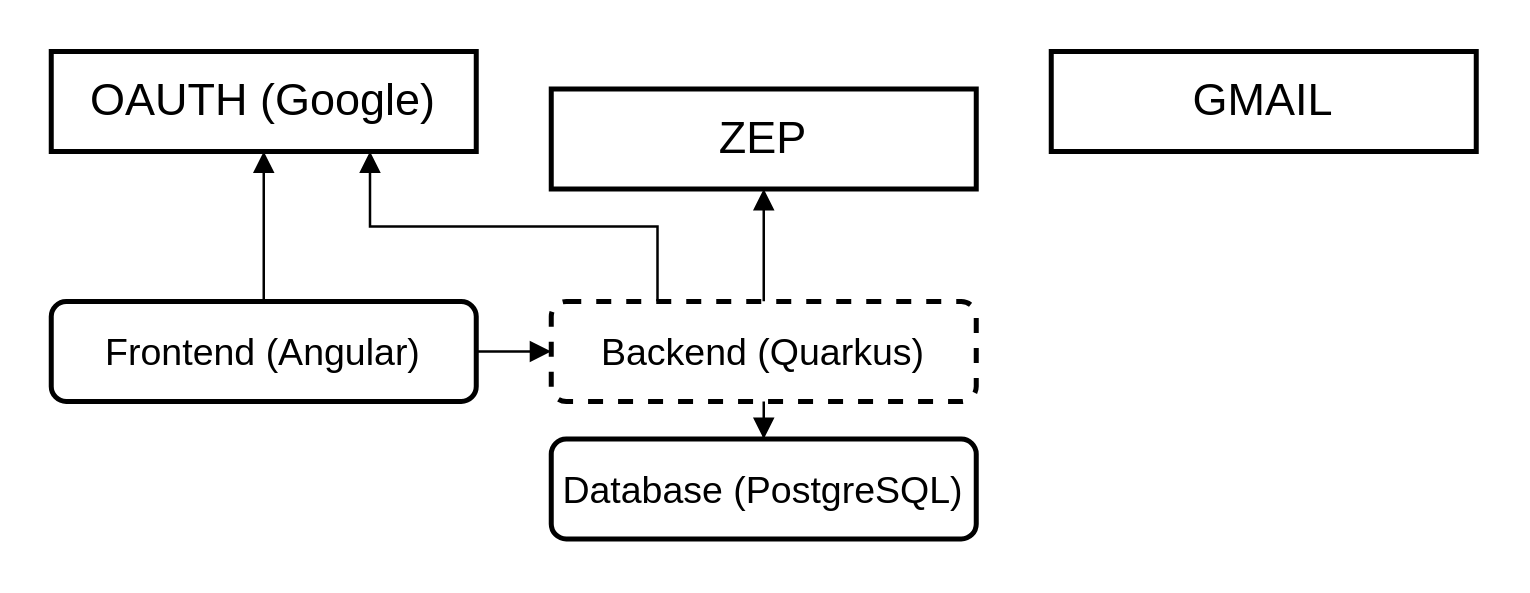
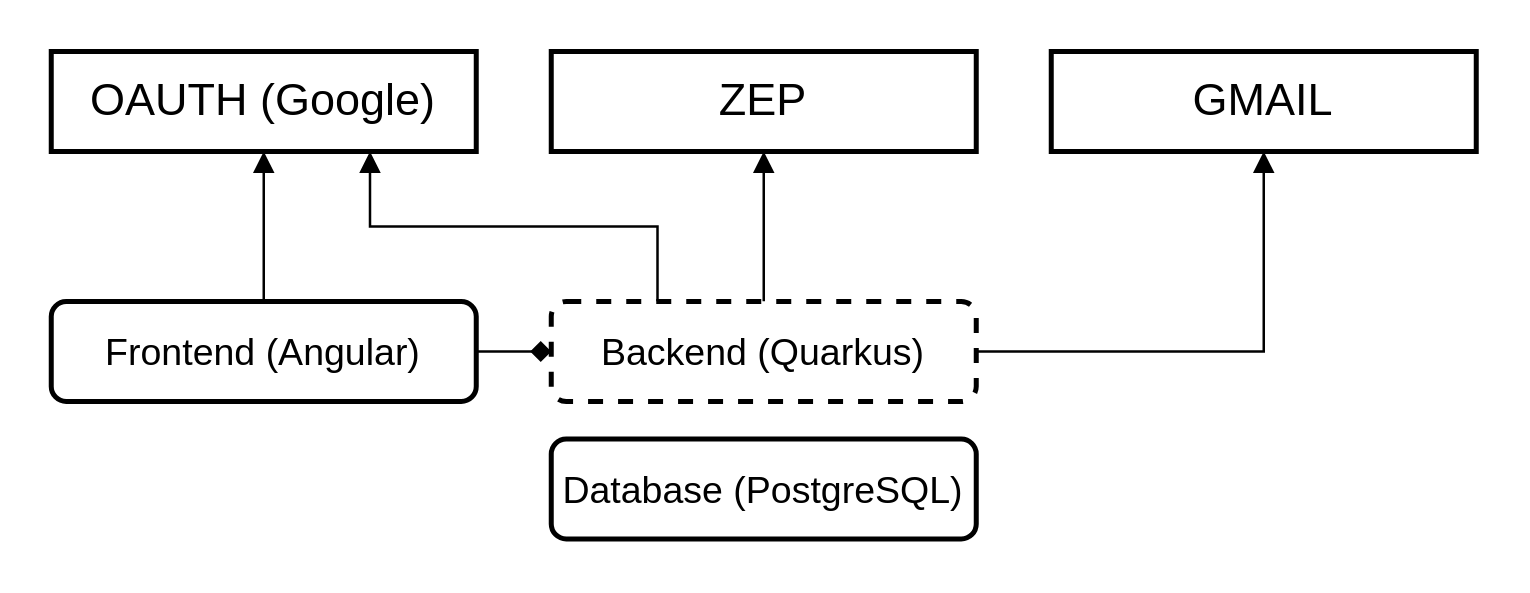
node "ZEP": moved (764, 139) -> (764, 101)
edge "Frontend (Angular)" -> "Backend (Quarkus)": arrowhead block -> diamond
edge "Backend (Quarkus)" -> "Database (PostgreSQL)": now "Backend (Quarkus)" -> "GMAIL"
